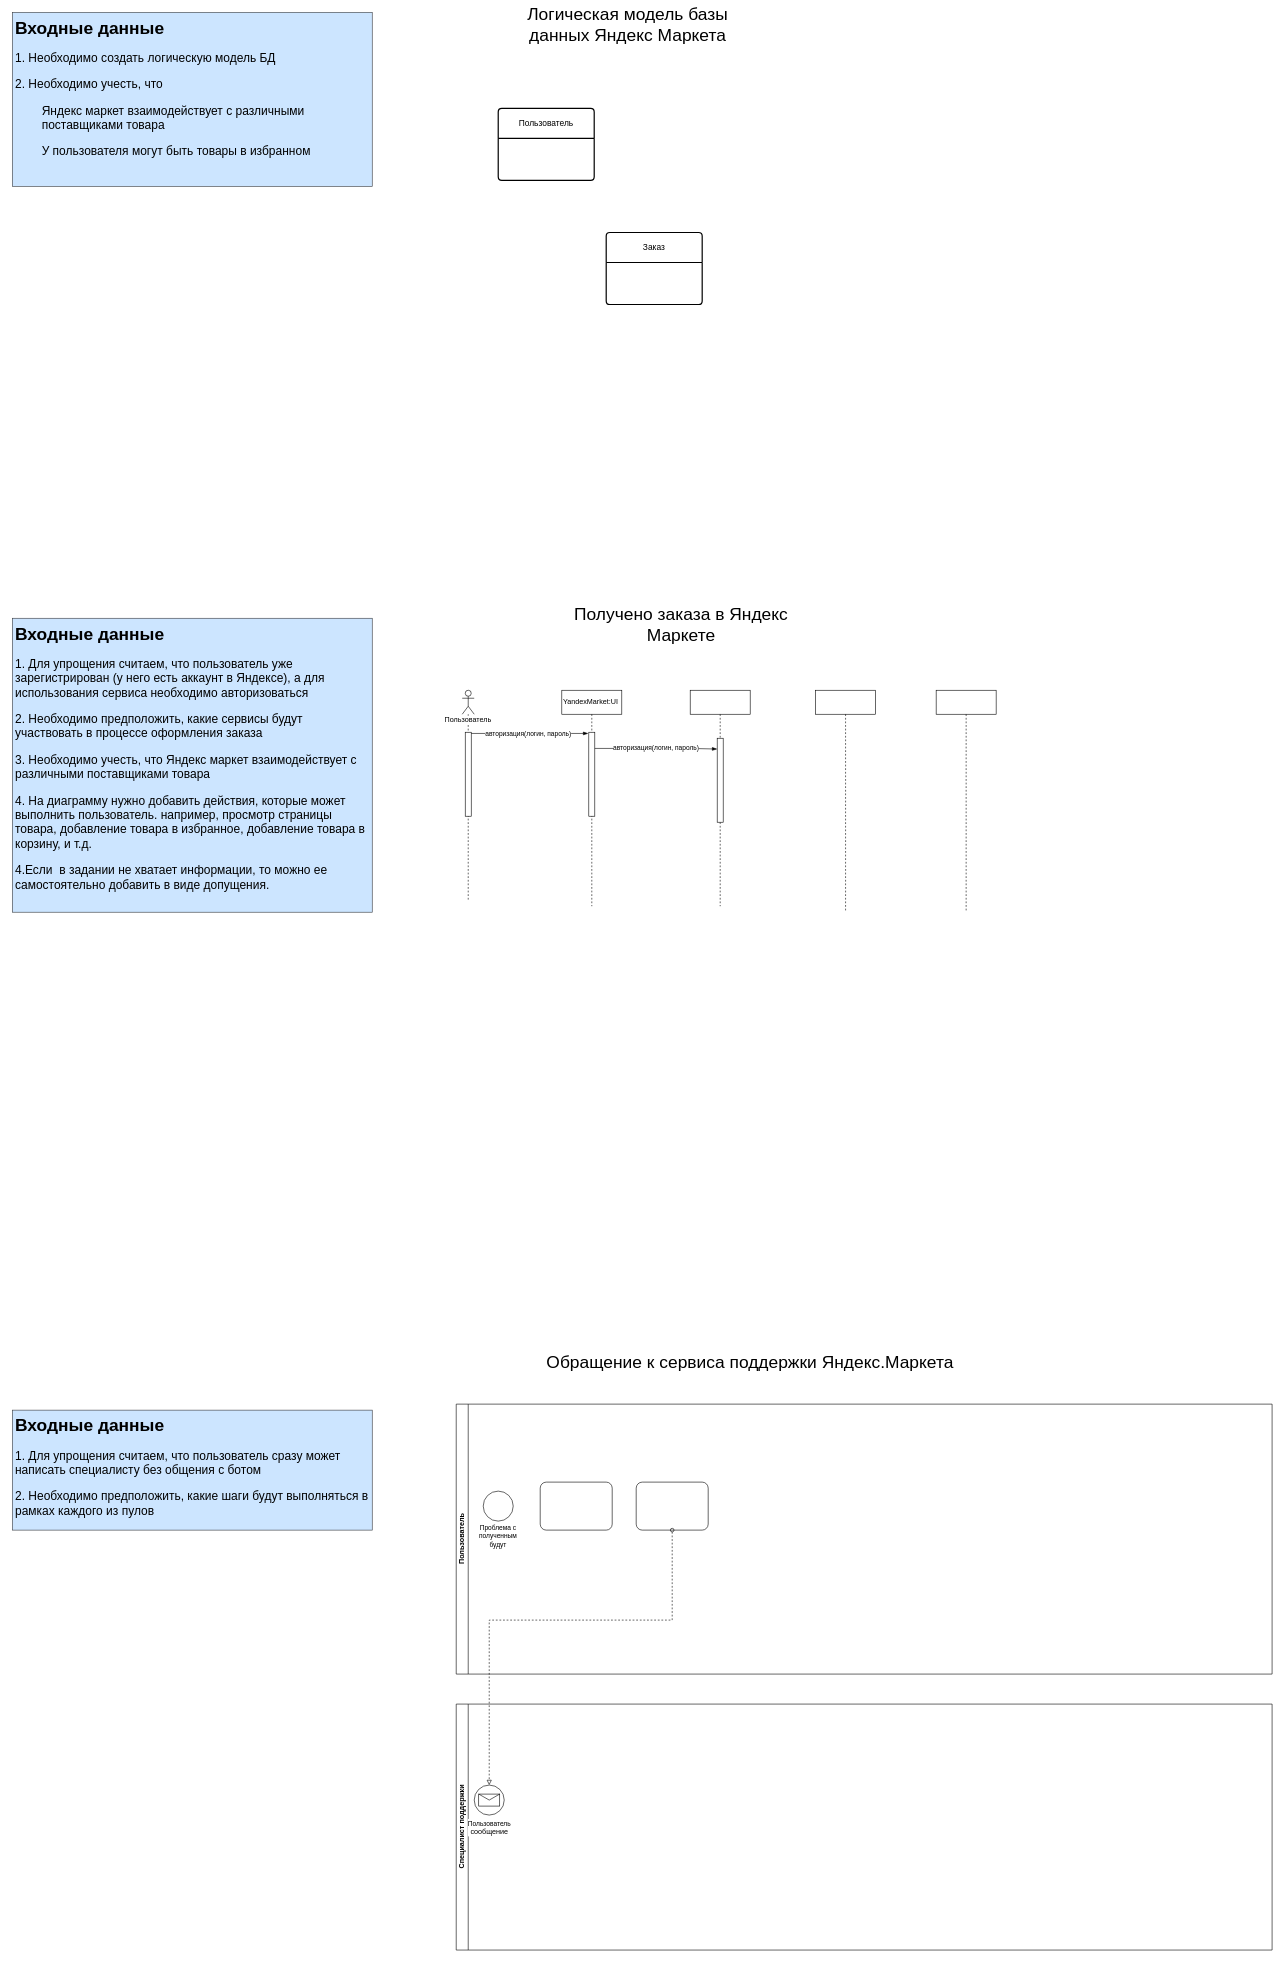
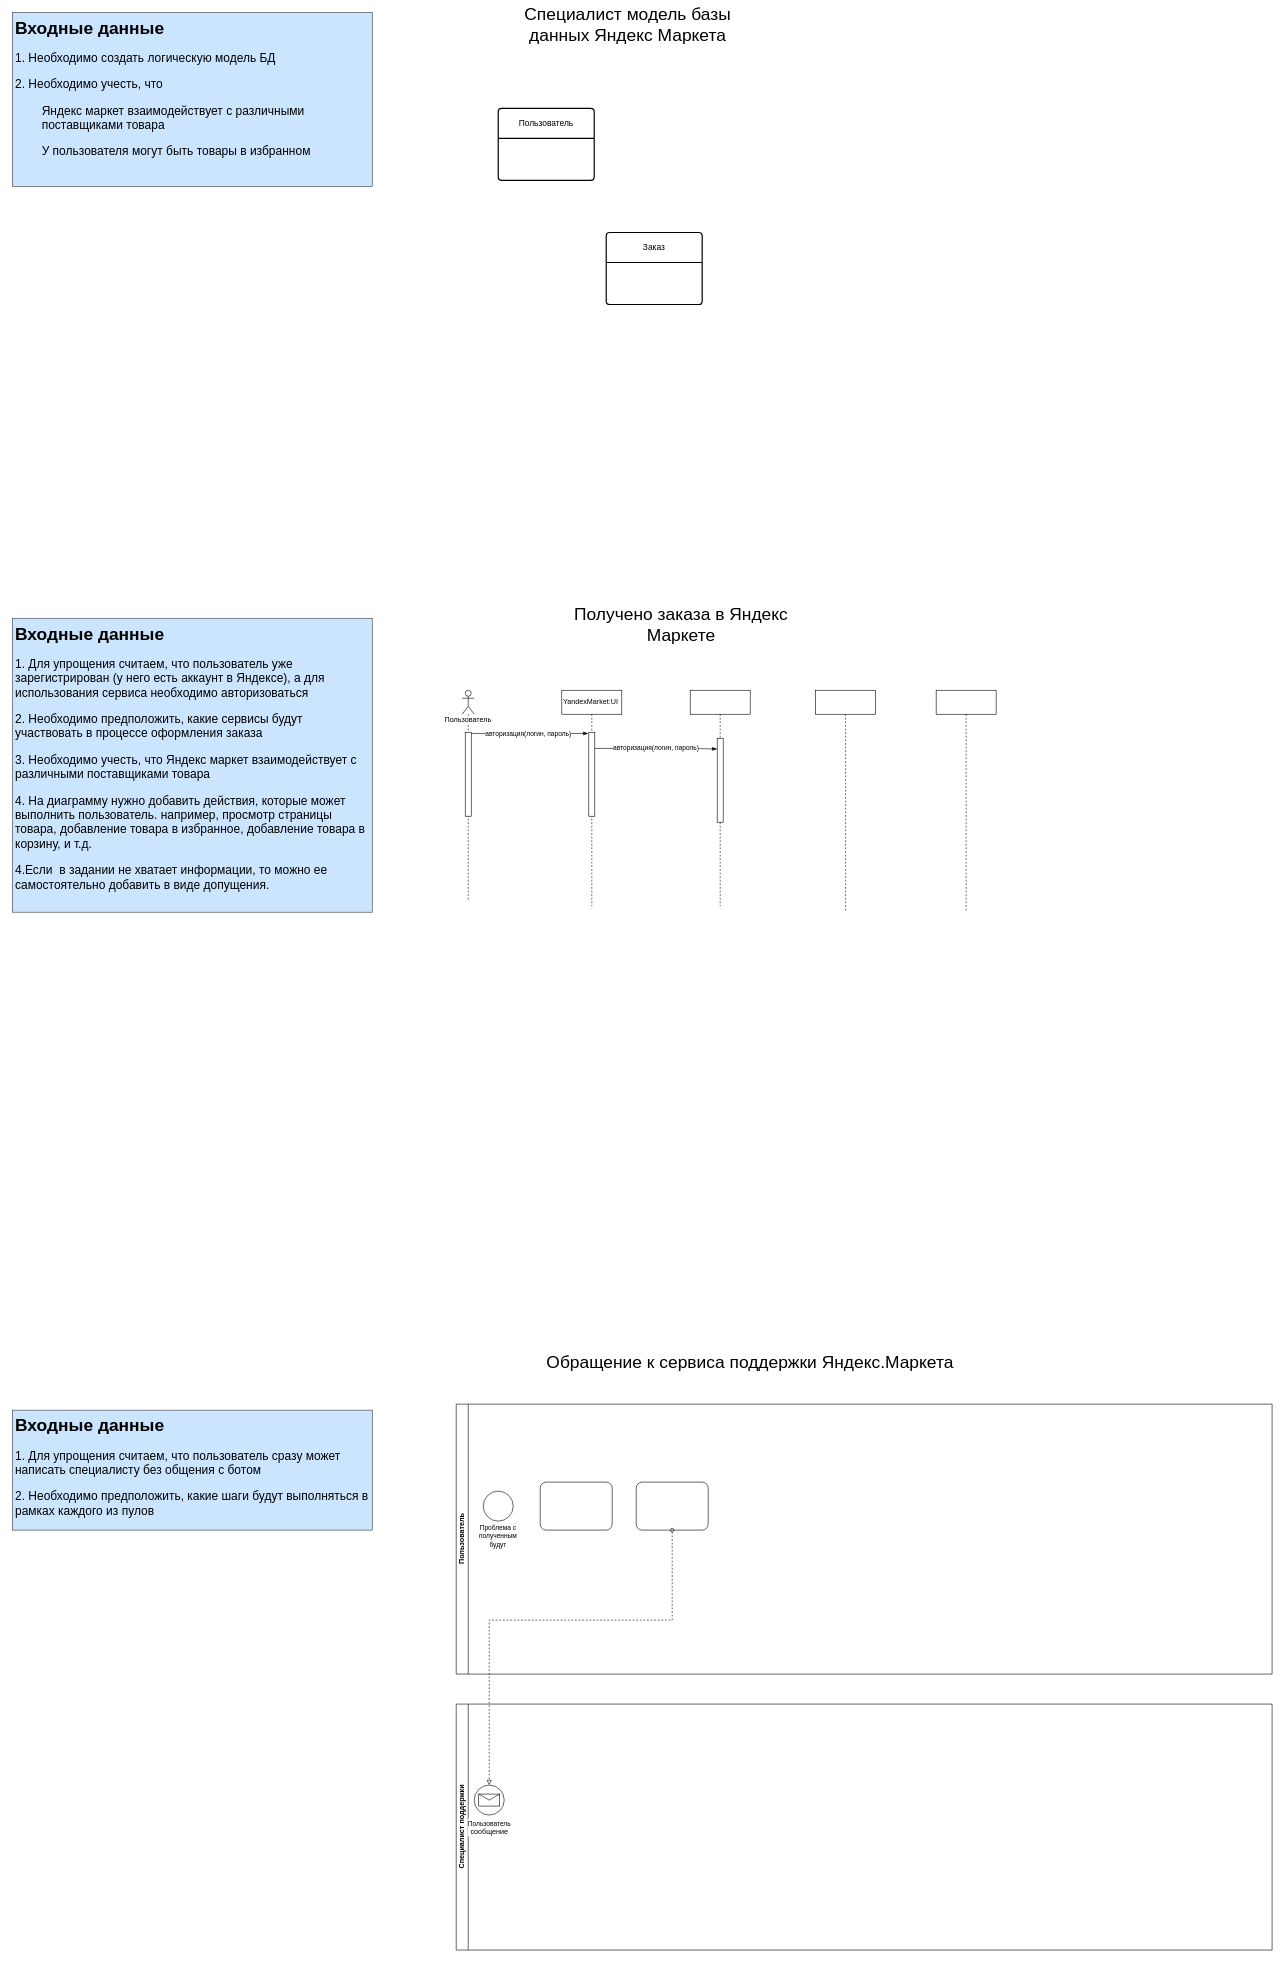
node "Логическая модель базы данных Яндекс Маркета": label "Логическая модель базы данных Яндекс Маркета" -> "Специалист модель базы данных Яндекс Маркета"
